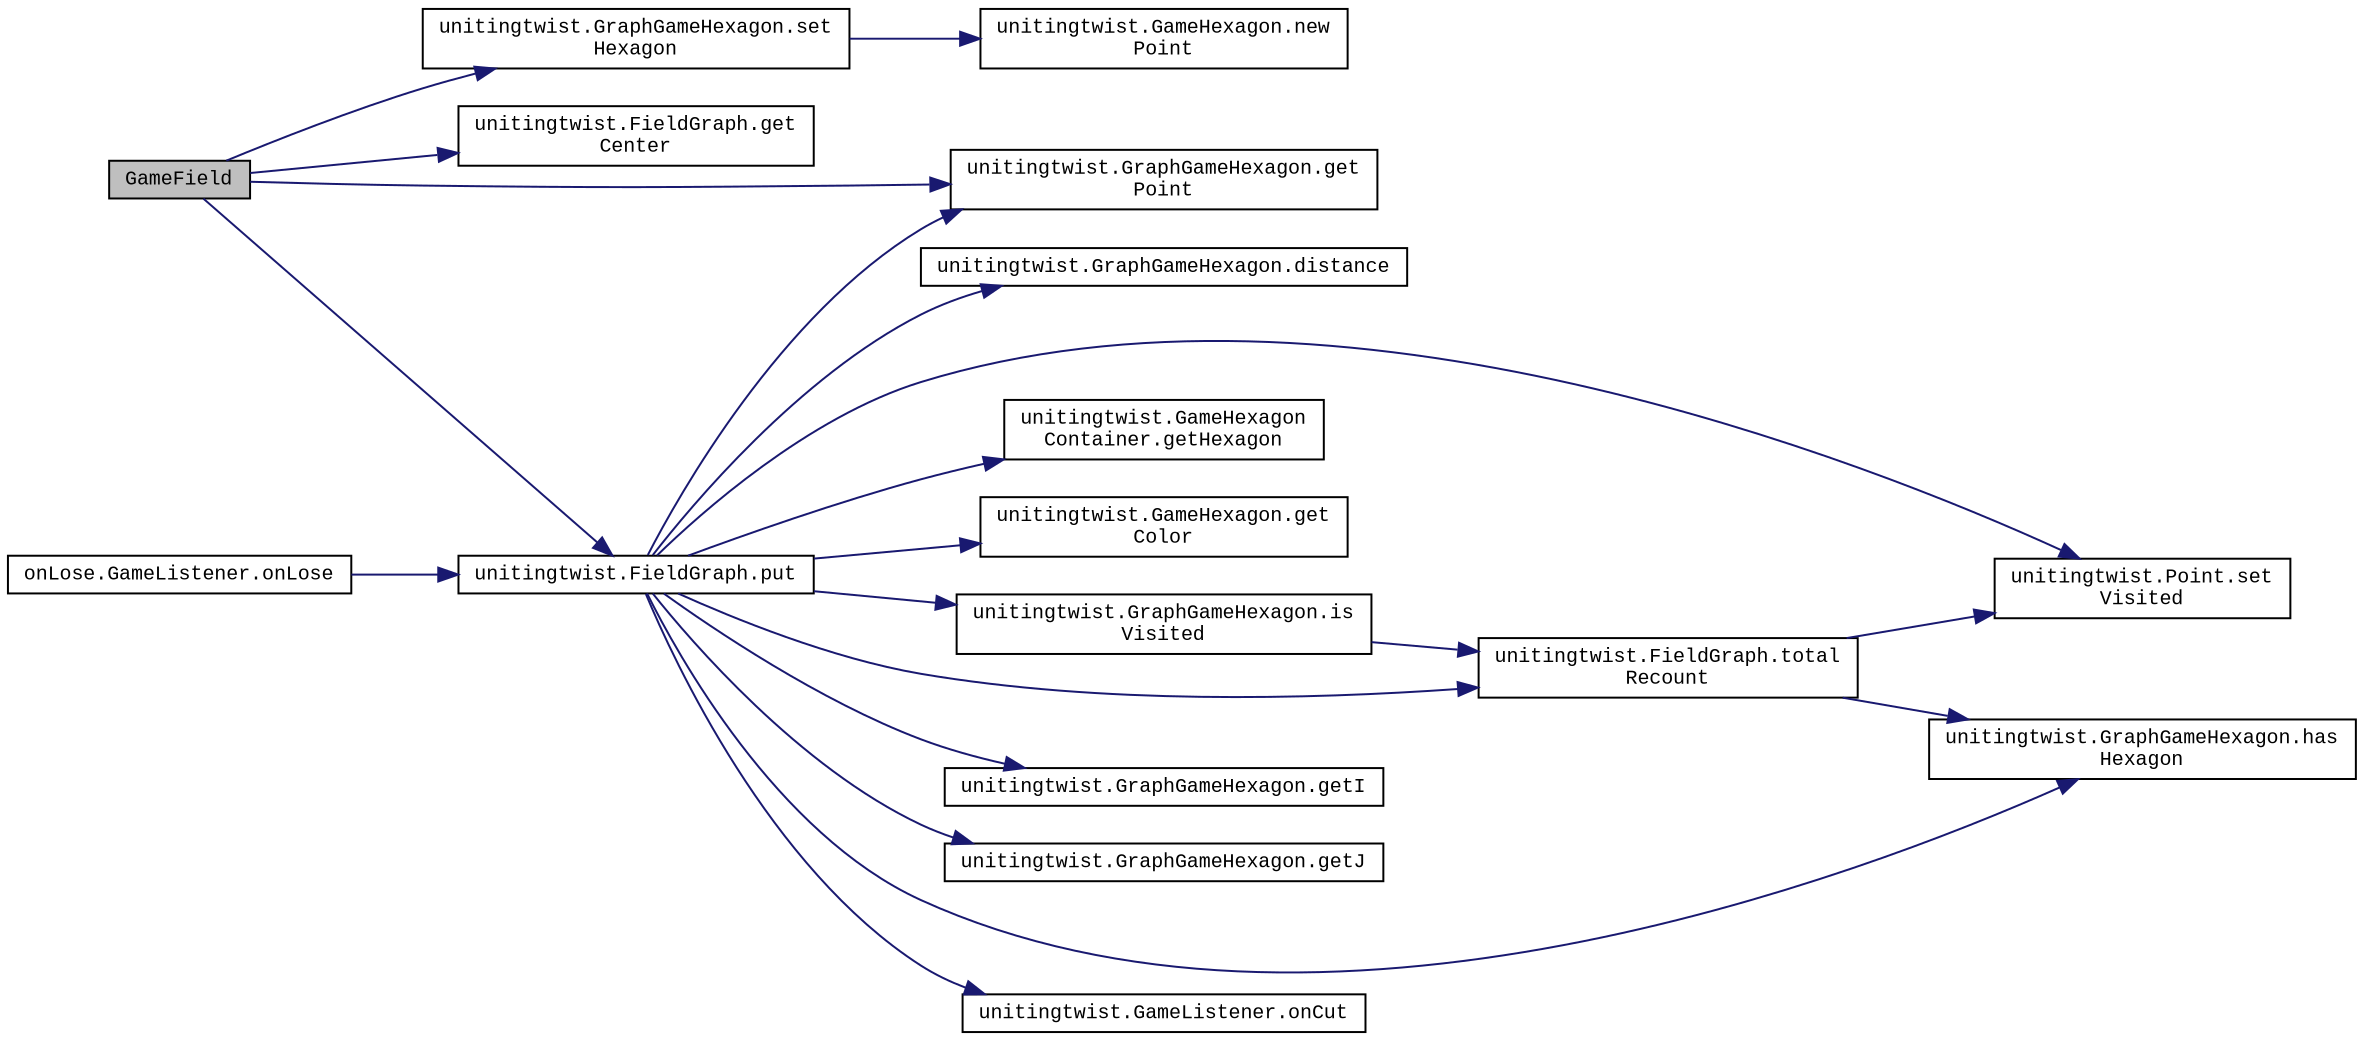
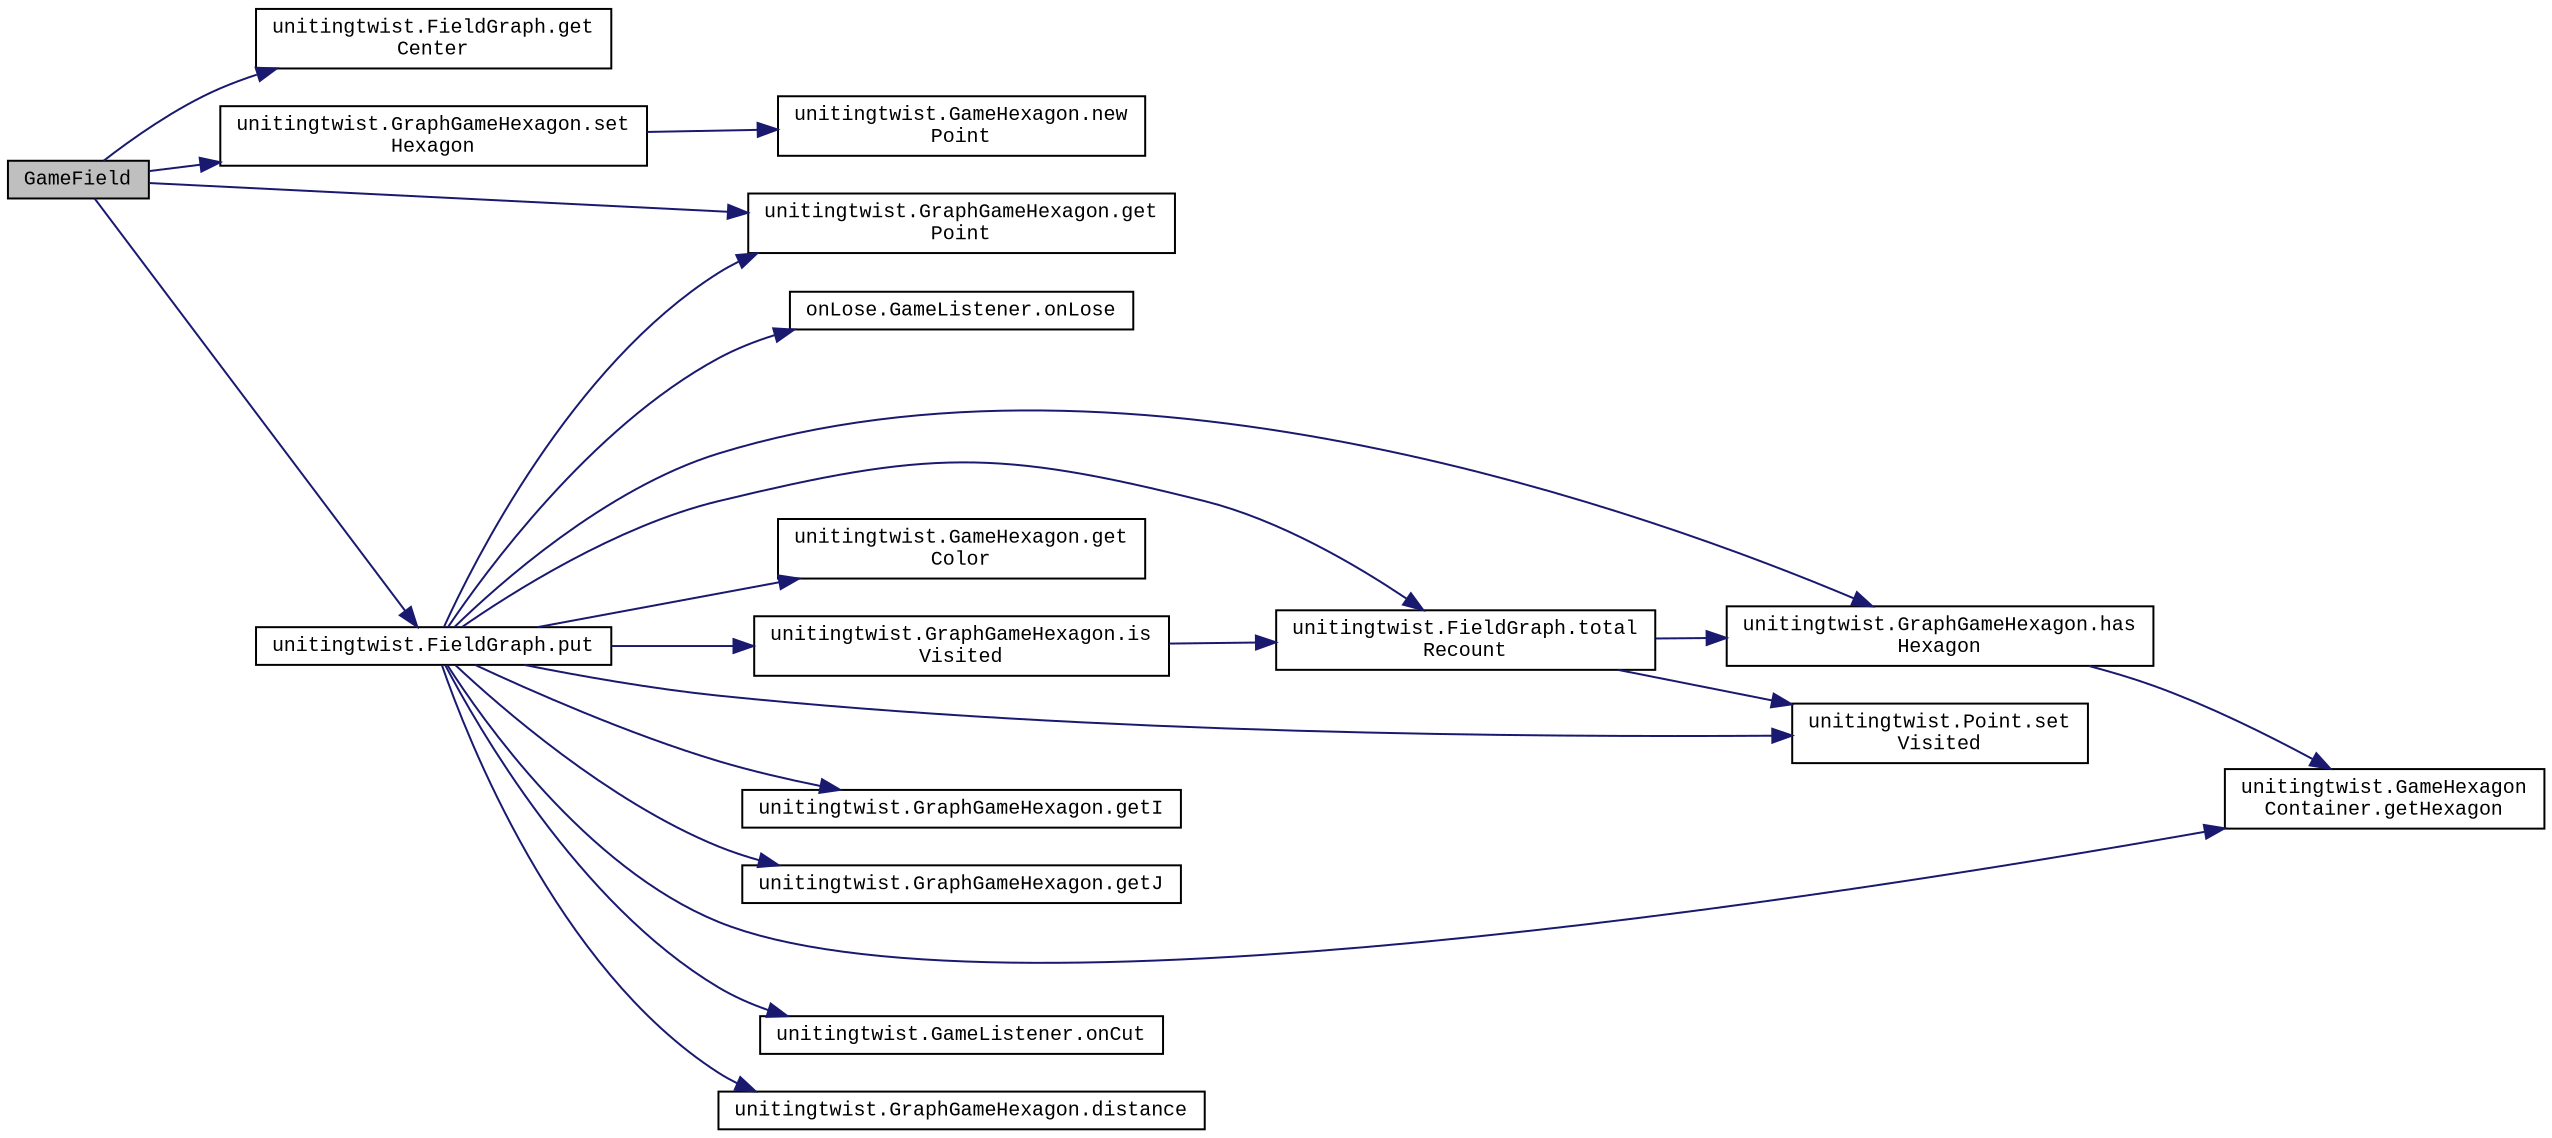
edge "onLose.GameListener.onLose" -> "unitingtwist.FieldGraph.put": reversed
edge "unitingtwist.GraphGameHexagon.has Hexagon" -> "unitingtwist.GameHexagon Container.getHexagon": added
